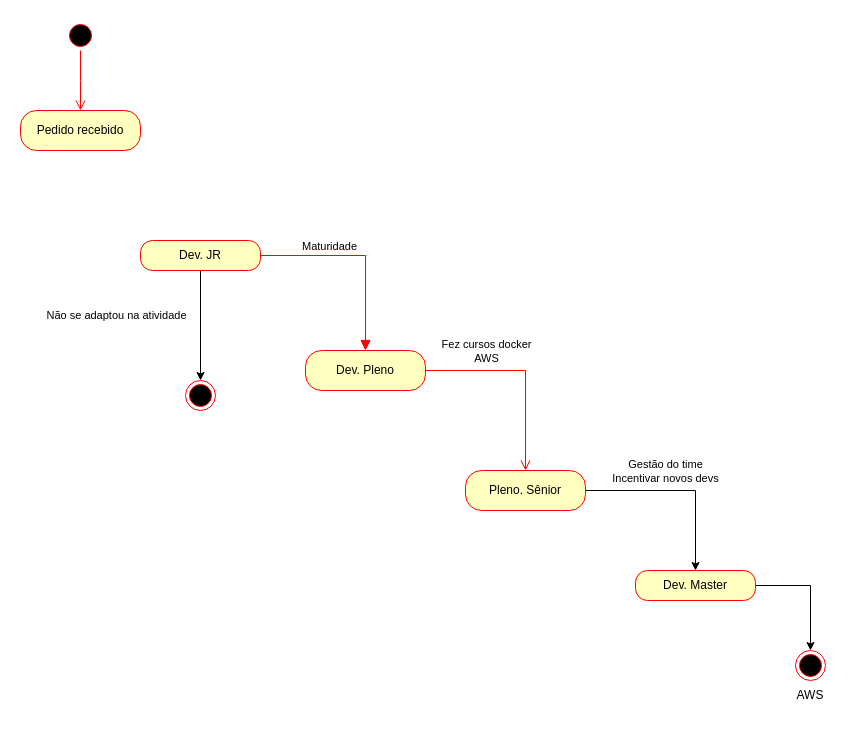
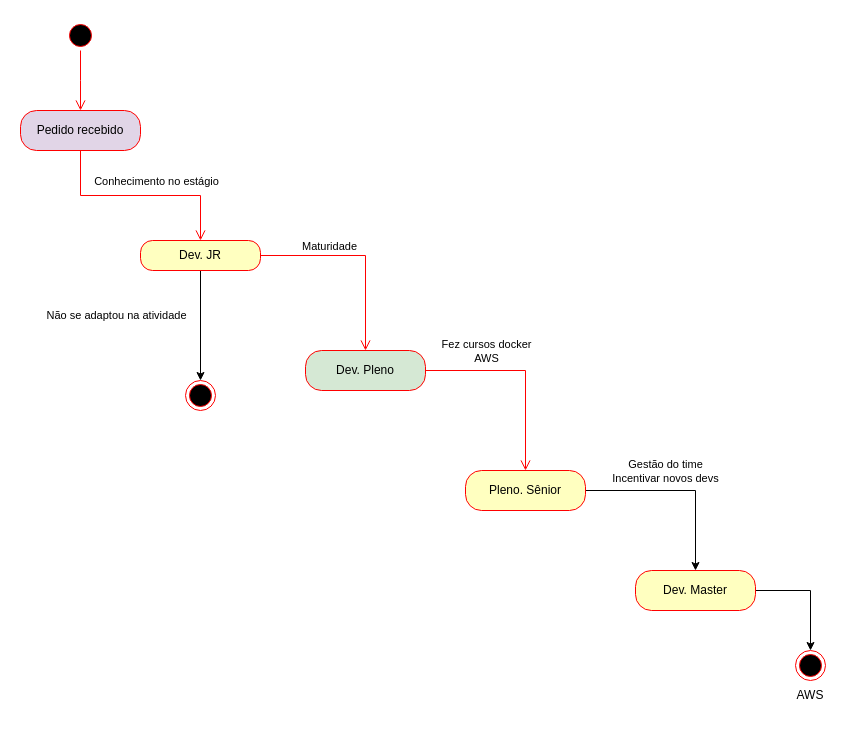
node "Pedido recebido": fillcolor #ffffc0 -> #e1d5e7
edge "Pedido recebido" -> "Dev. JR": added, label "Conhecimento no estágio"
edge "Dev. JR" -> "Dev. Pleno": arrowhead block -> open
node "Dev. Pleno": fillcolor #ffffc0 -> #d5e8d4
node "Dev. Master": size 120x30 -> 120x40
